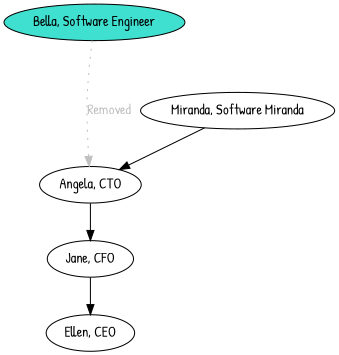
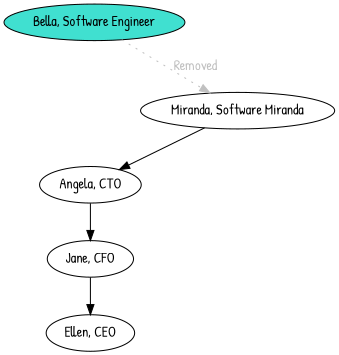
edge "Bella, Software Engineer" -> "Angela, CTO": now "Bella, Software Engineer" -> "Miranda, Software Miranda"
